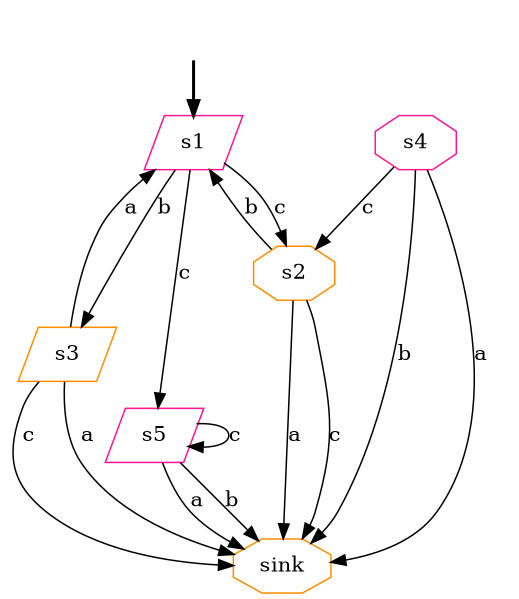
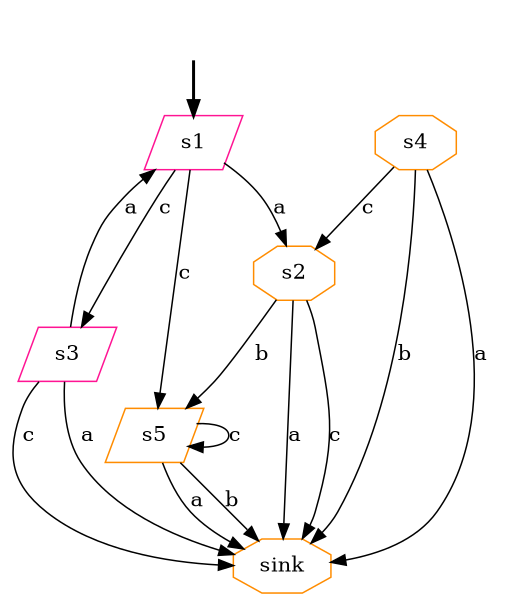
node "s4": color deeppink -> darkorange
edge "s1" -> "s3": label "b" -> "c"
edge "s1" -> "s2": label "c" -> "a"
edge "s2" -> "s1": now "s2" -> "s5"
node "s3": color darkorange -> deeppink
node "s5": color deeppink -> darkorange
